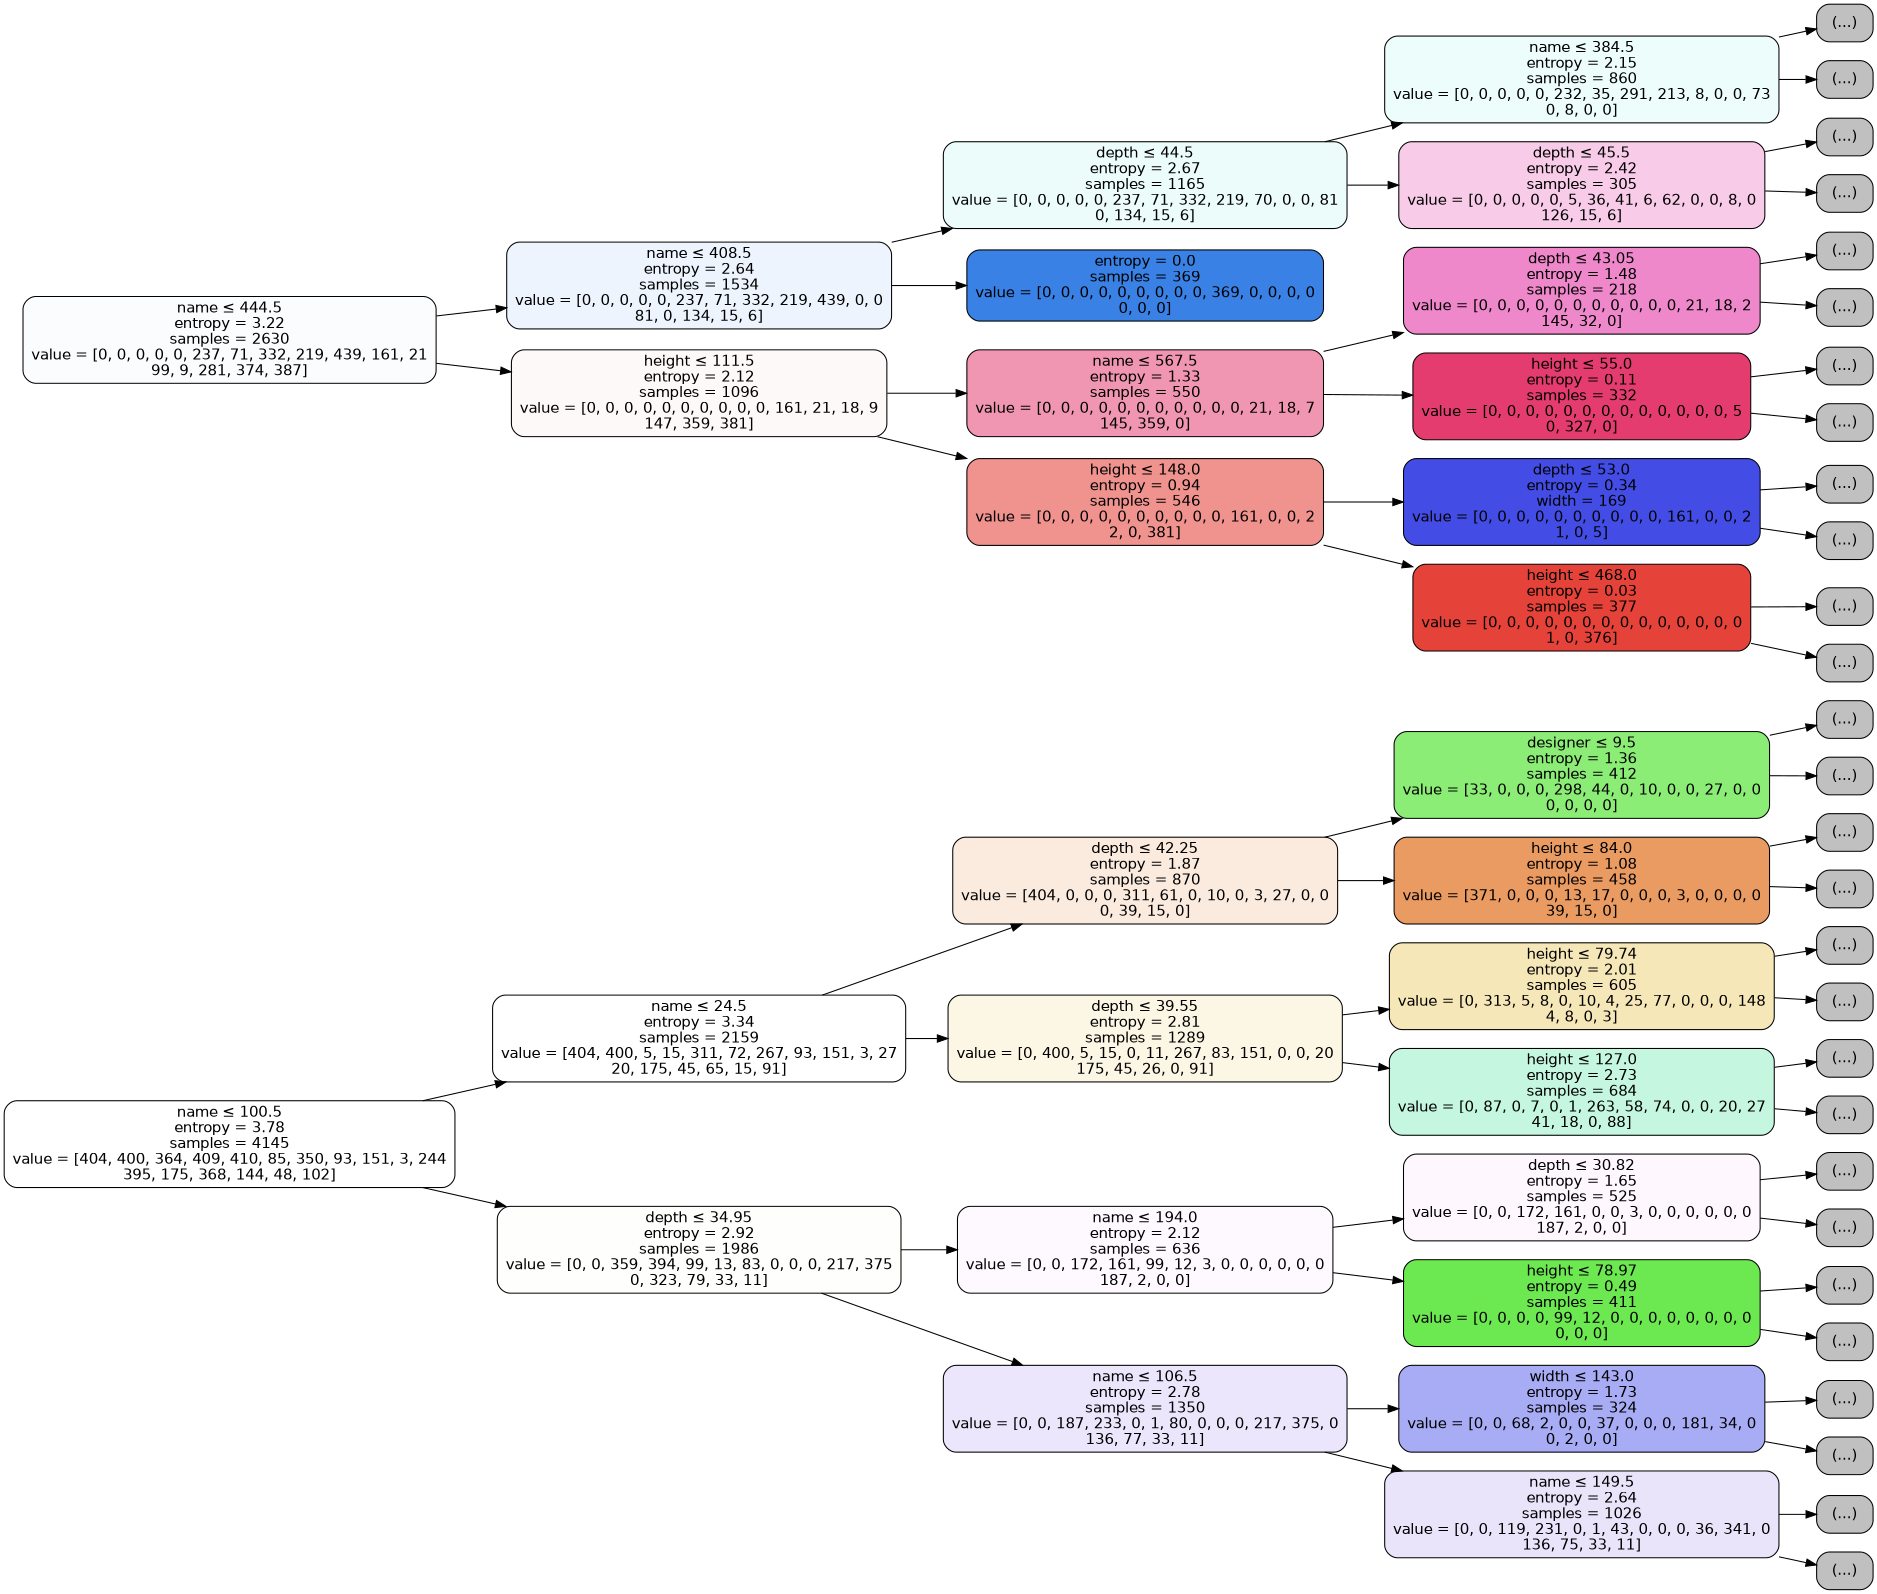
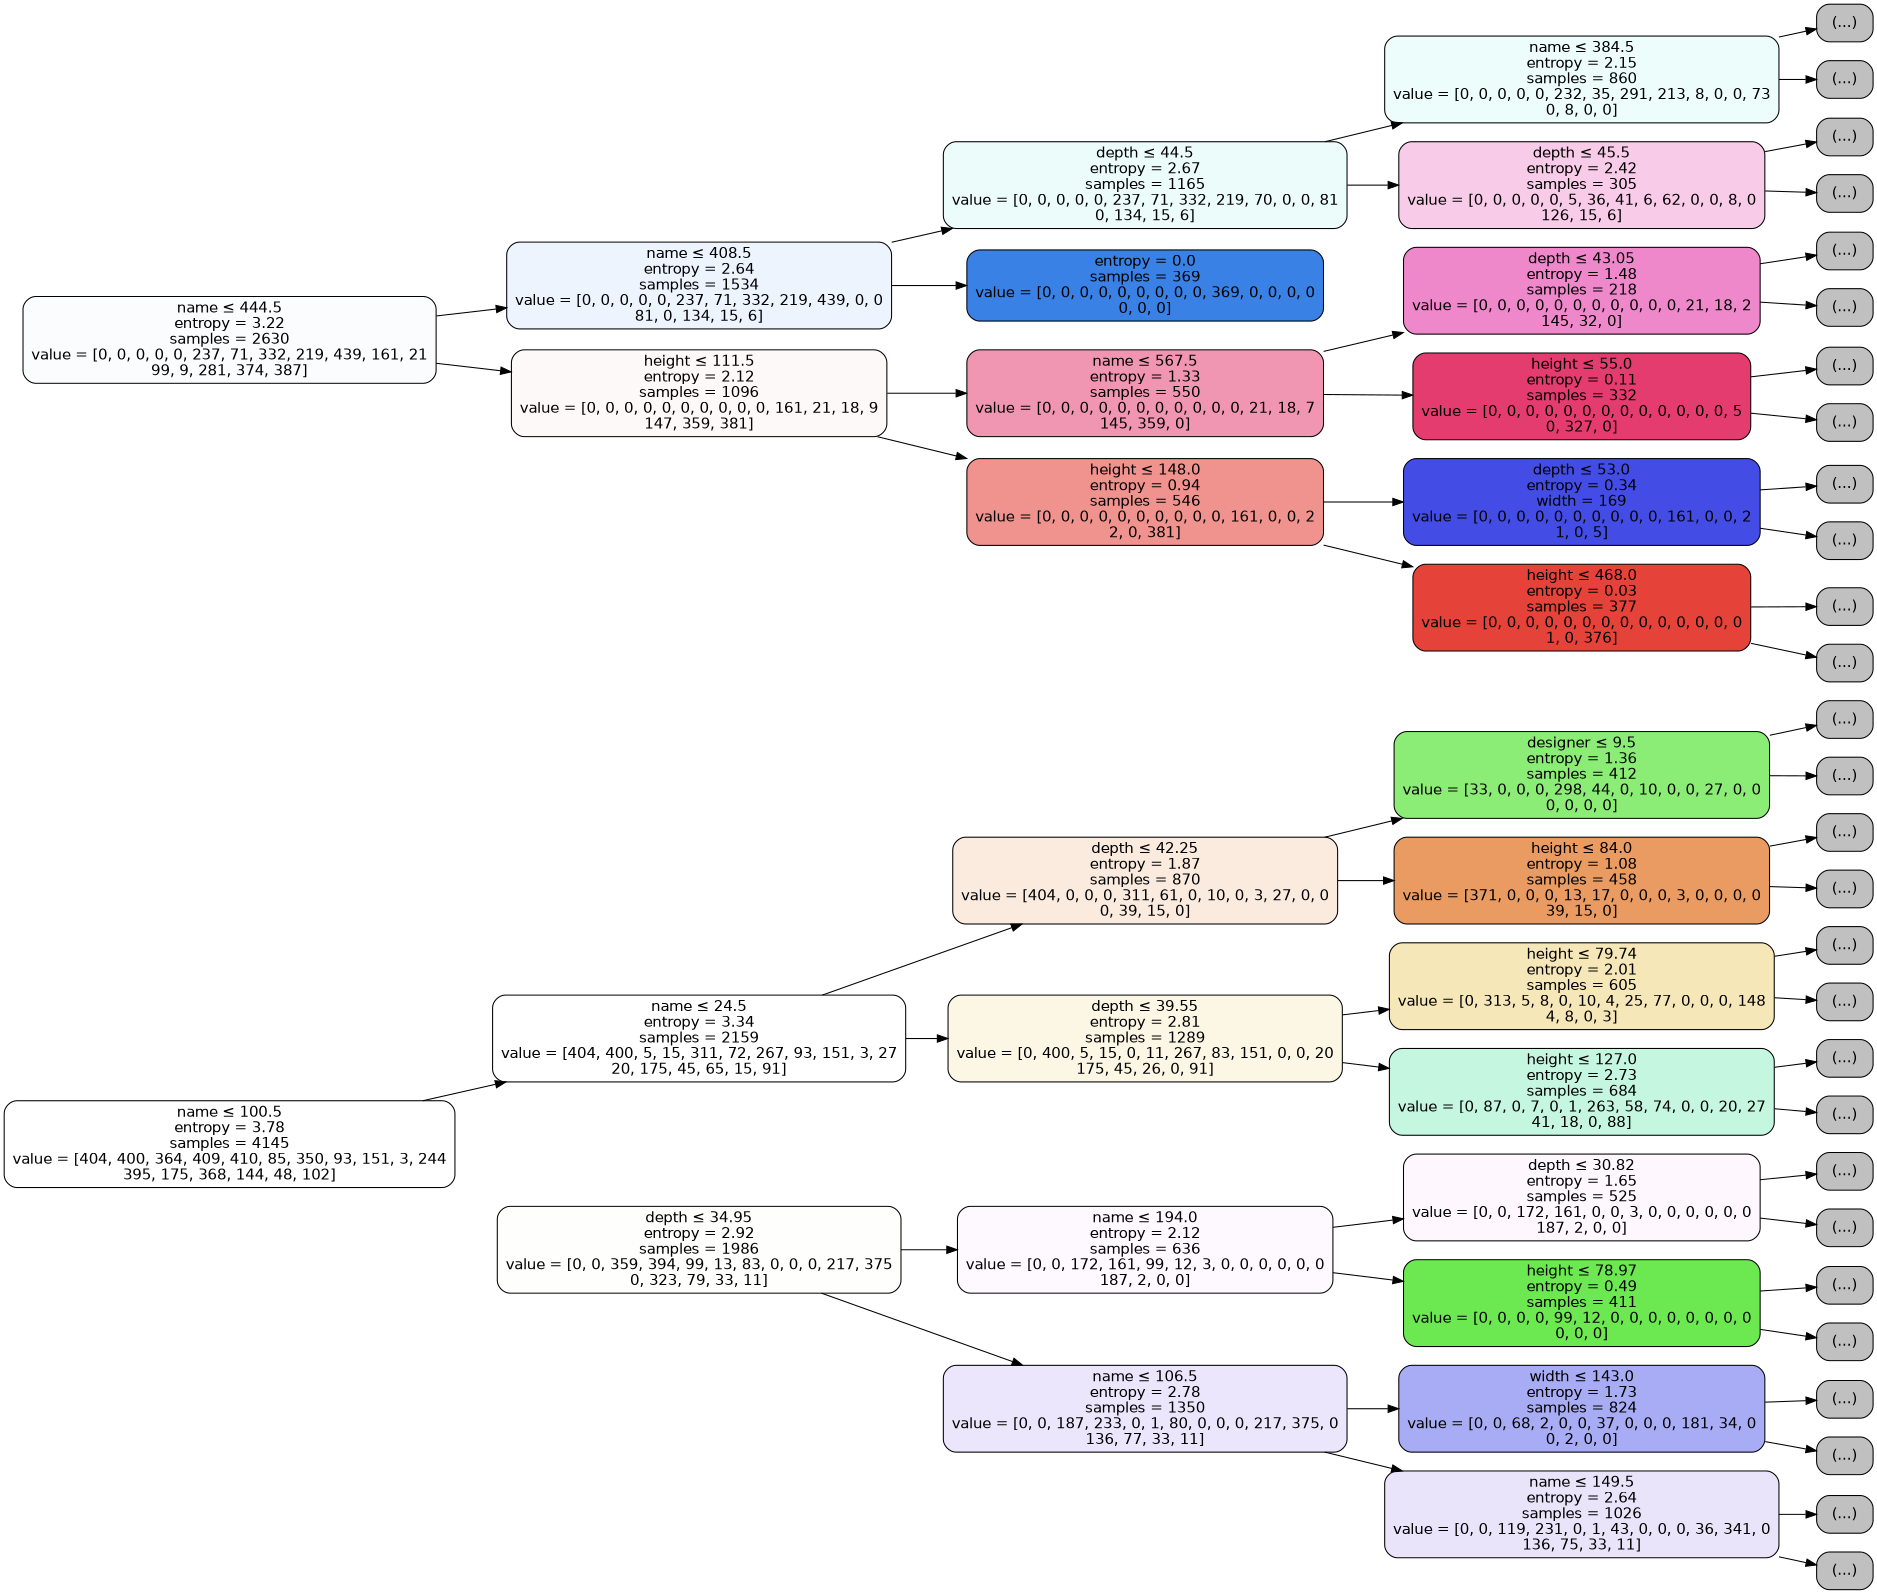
edge "name ≤ 100.5" -> "depth ≤ 34.95": removed
node "width ≤ 143.0": text "samples = 324" -> "samples = 824"
